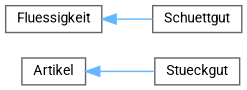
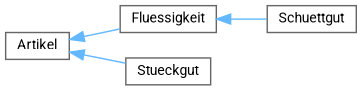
edge "Fluessigkeit" -> "Artikel": added
